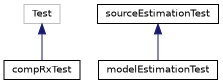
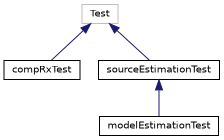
edge "sourceEstimationTest" -> "Test": added
